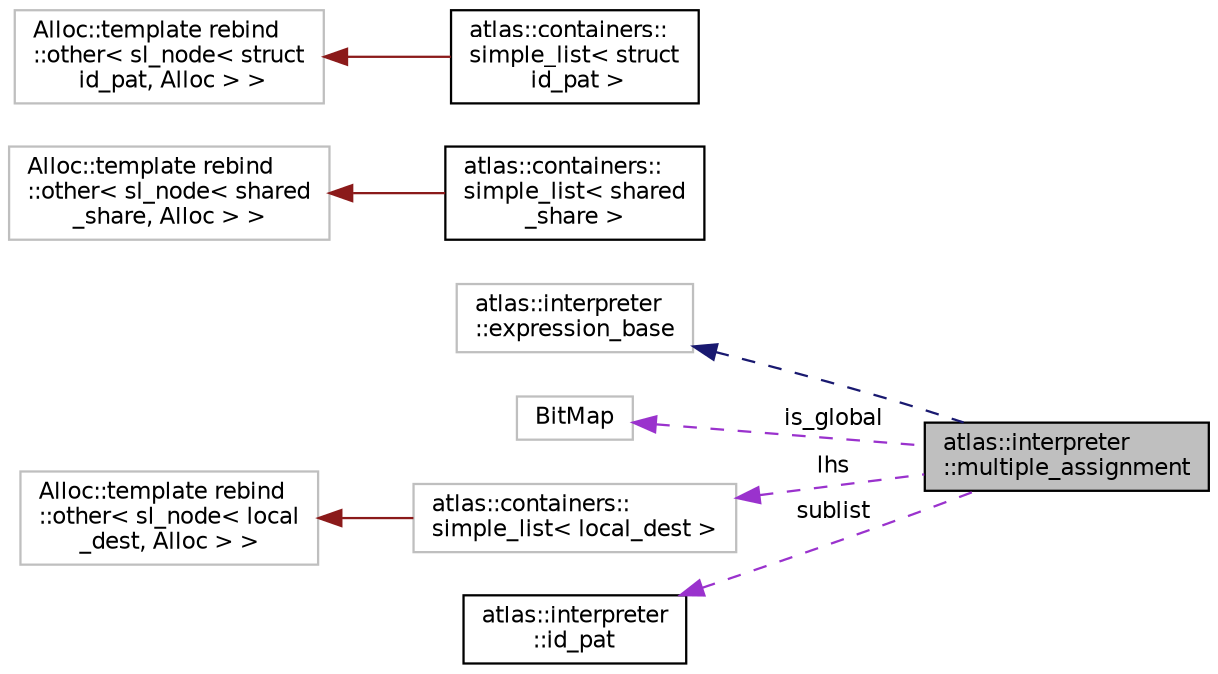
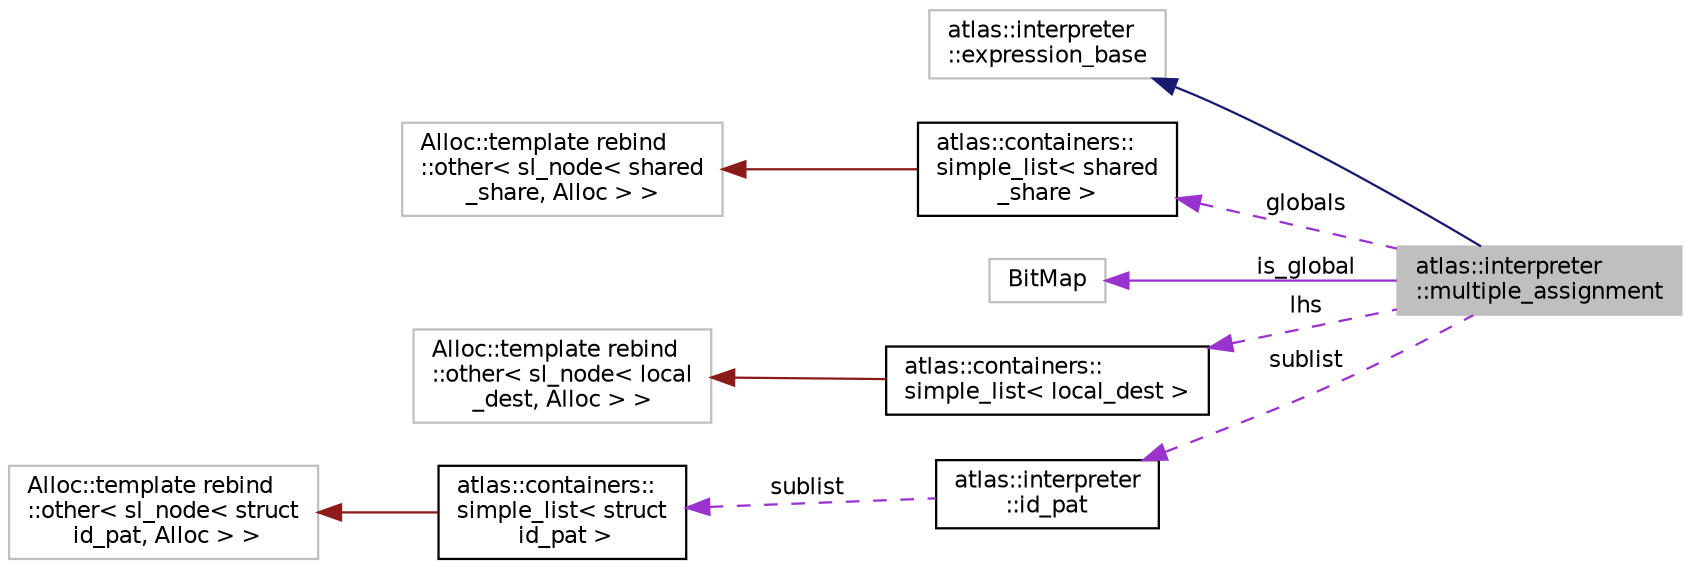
edge "atlas::interpreter ::multiple_assignment" -> "atlas::containers:: simple_list< shared _share >": added, label "globals"
edge "atlas::interpreter ::multiple_assignment" -> "atlas::interpreter ::expression_base": style dashed -> solid
edge "atlas::interpreter ::multiple_assignment" -> "BitMap": style dashed -> solid
node "atlas::interpreter ::multiple_assignment": color black -> grey75
edge "atlas::interpreter ::id_pat" -> "atlas::containers:: simple_list< struct id_pat >": added, label "sublist"
node "atlas::containers:: simple_list< local_dest >": color grey75 -> black
